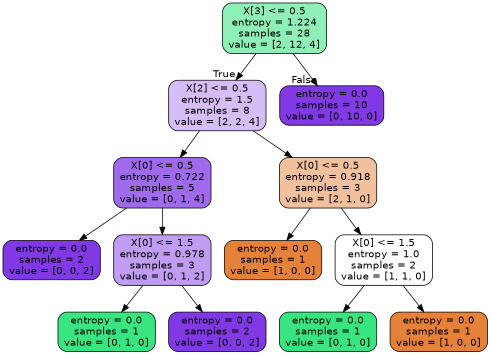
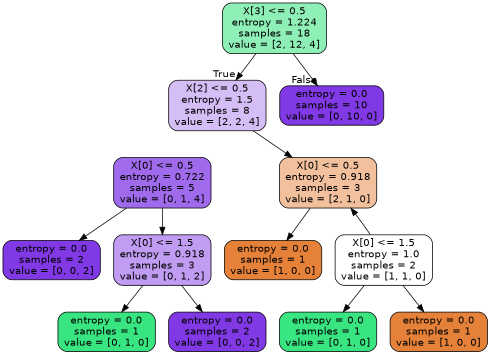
node "X[3] <= 0.5 entropy = 1.224 samples = 28 value = [2, 12, 4]": label "X[3] <= 0.5 entropy = 1.224 samples = 28 value = [2, 12, 4]" -> "X[3] <= 0.5 entropy = 1.224 samples = 18 value = [2, 12, 4]"
edge "X[2] <= 0.5 entropy = 1.5 samples = 8 value = [2, 2, 4]" -> "X[0] <= 0.5 entropy = 0.722 samples = 5 value = [0, 1, 4]": removed
edge "X[0] <= 0.5 entropy = 0.918 samples = 3 value = [2, 1, 0]" -> "X[0] <= 1.5 entropy = 1.0 samples = 2 value = [1, 1, 0]": reversed
node "X[0] <= 1.5 entropy = 0.978 samples = 3 value = [0, 1, 2]": label "X[0] <= 1.5 entropy = 0.978 samples = 3 value = [0, 1, 2]" -> "X[0] <= 1.5 entropy = 0.918 samples = 3 value = [0, 1, 2]"
